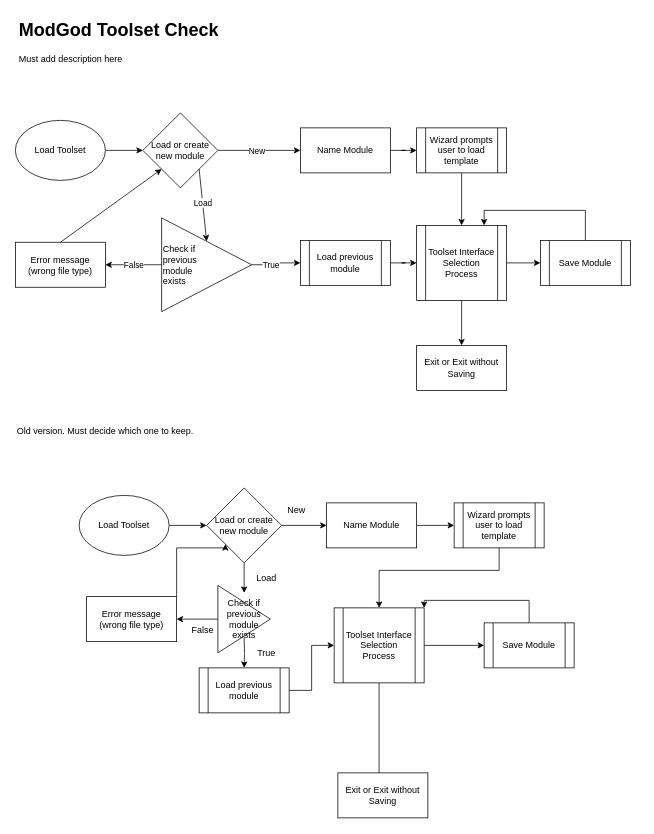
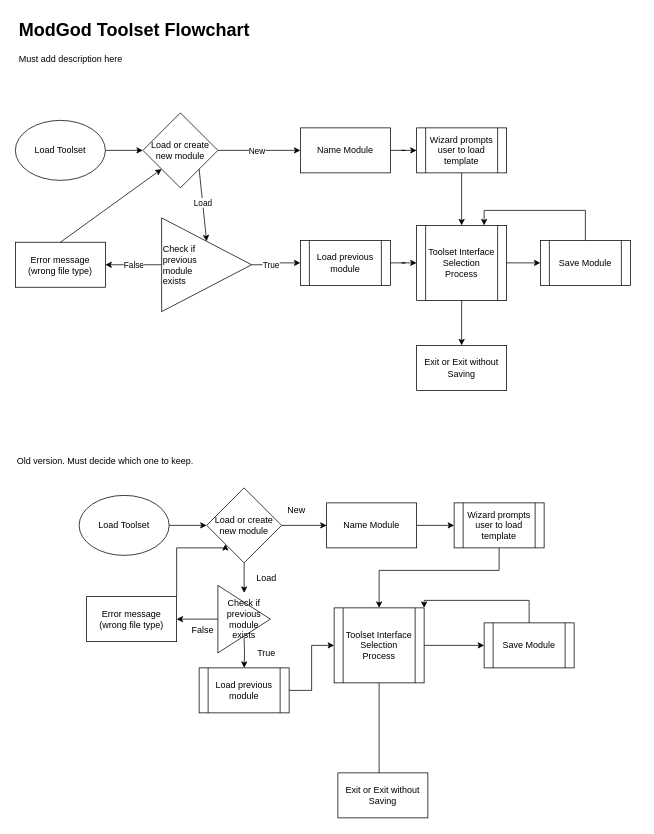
node "ModGod Toolset CheckMust add description here": label "ModGod Toolset CheckMust add description here" -> "ModGod Toolset FlowchartMust add description here"
node "Old version. Must decide which one to keep.": moved (105, 432) -> (105, 462)
